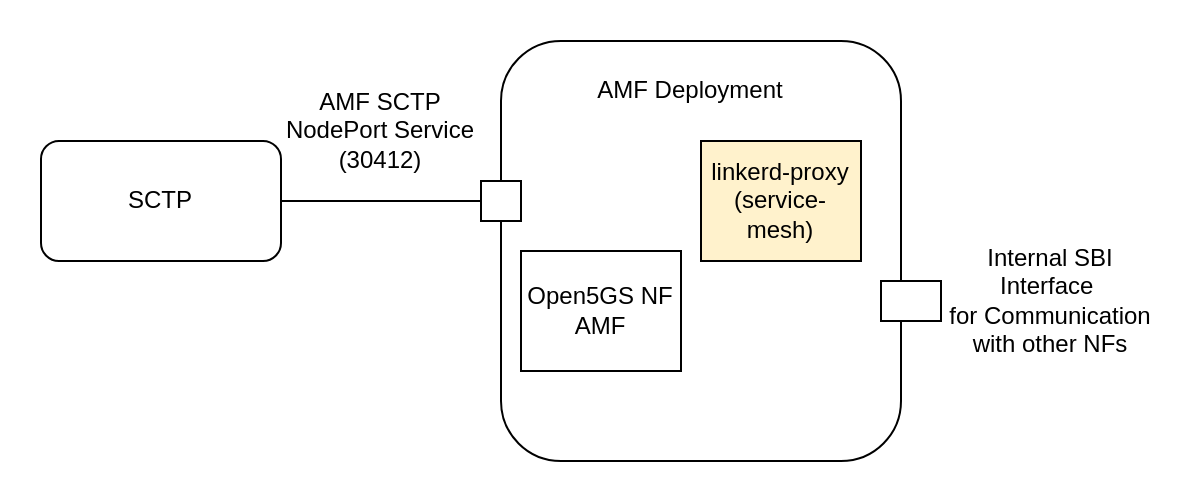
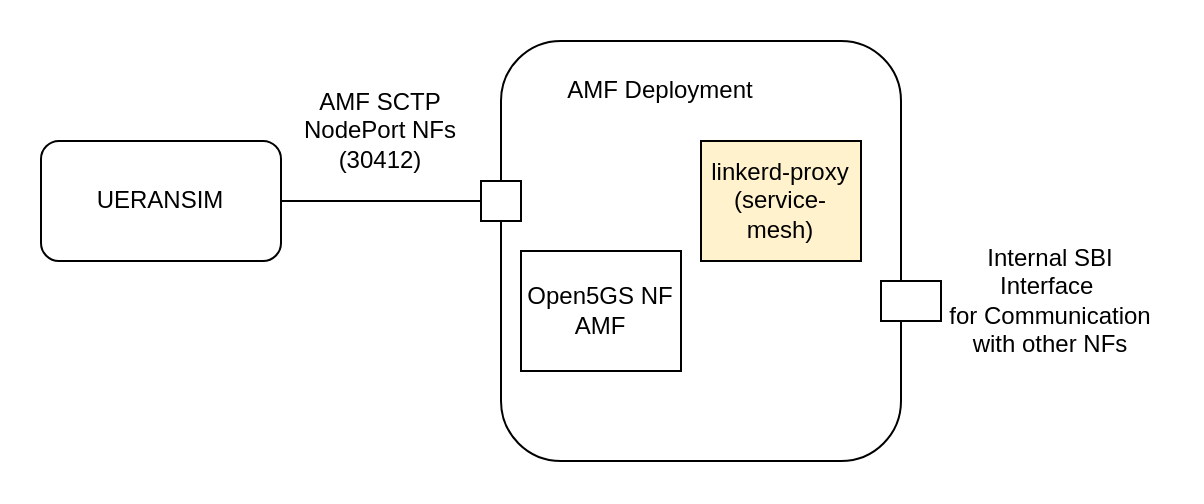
node "AMF Deployment": moved (691, 91) -> (661, 91)
node "AMF SCTP NodePort Service (30412)": label "AMF SCTP NodePort Service (30412)" -> "AMF SCTP NodePort NFs (30412)"
node "SCTP": label "SCTP" -> "UERANSIM"
